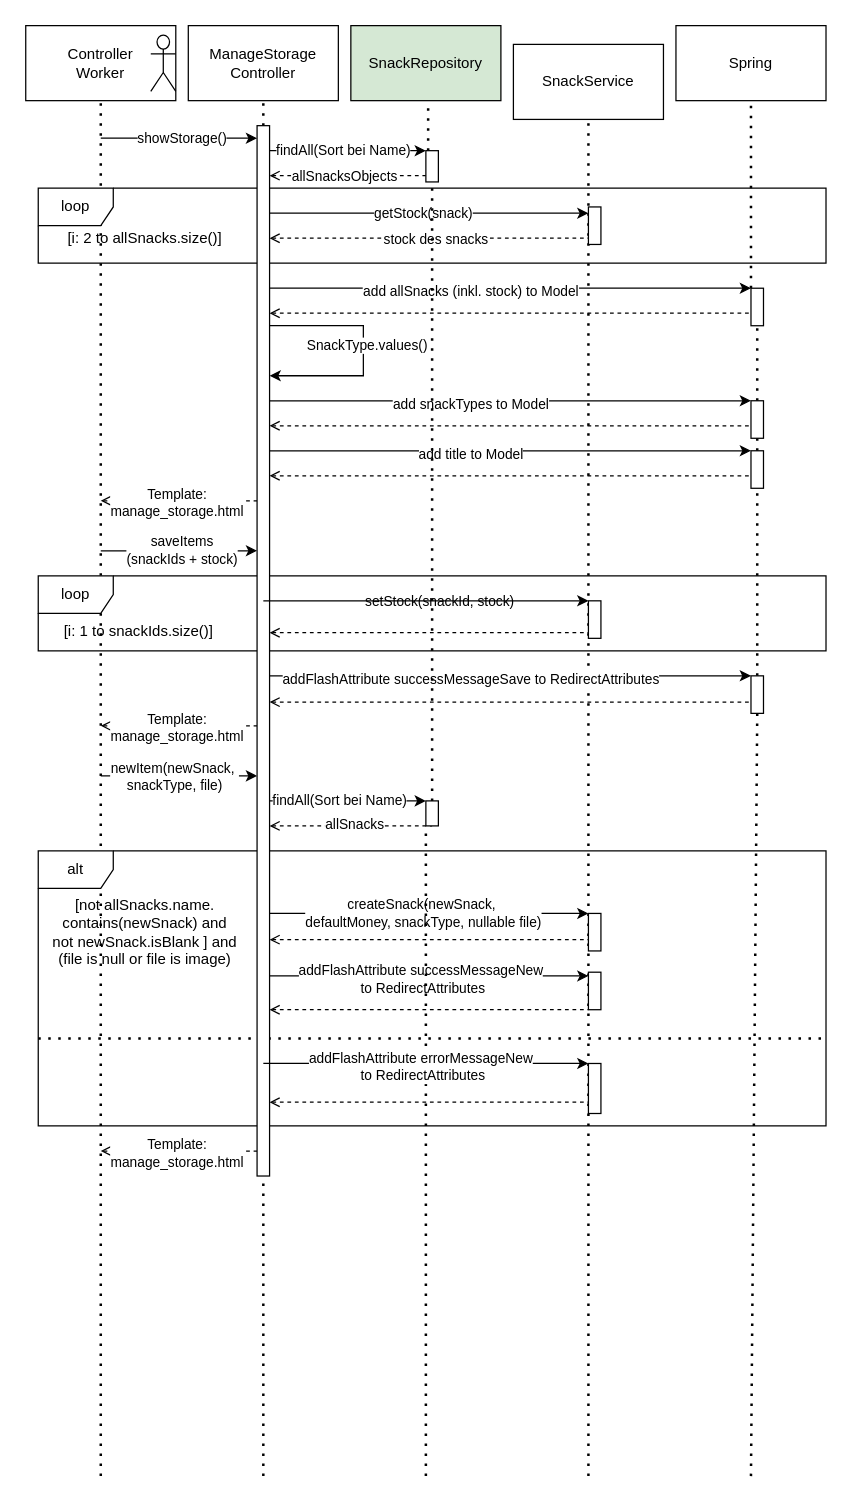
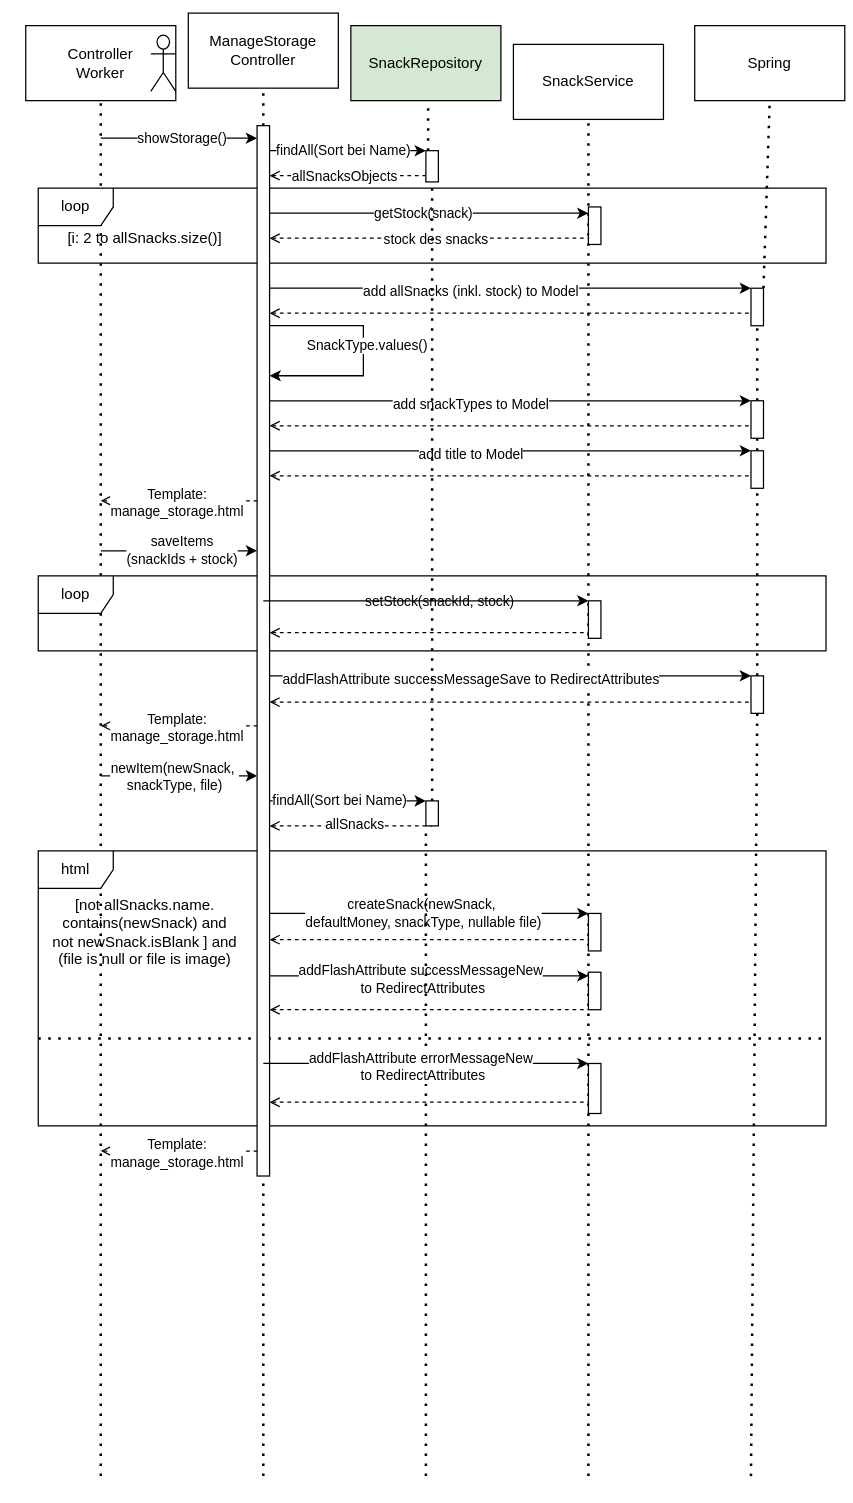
node "ManageStorage Controller": moved (263, 63) -> (263, 51)
node "Spring": moved (751, 63) -> (769, 63)
node "[i: 1 to snackIds.size()]": removed
node "alt": label "alt" -> "html"
